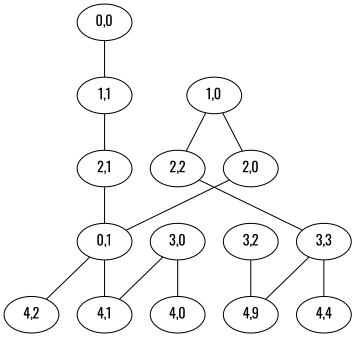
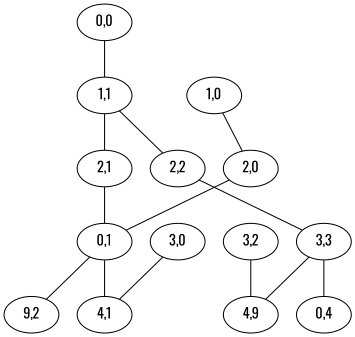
edge "1,0" -- "2,2": now "1,1" -- "2,2"
node "4,2": label "4,2" -> "9,2"
node "4,0": removed
node "4,4": label "4,4" -> "0,4"
